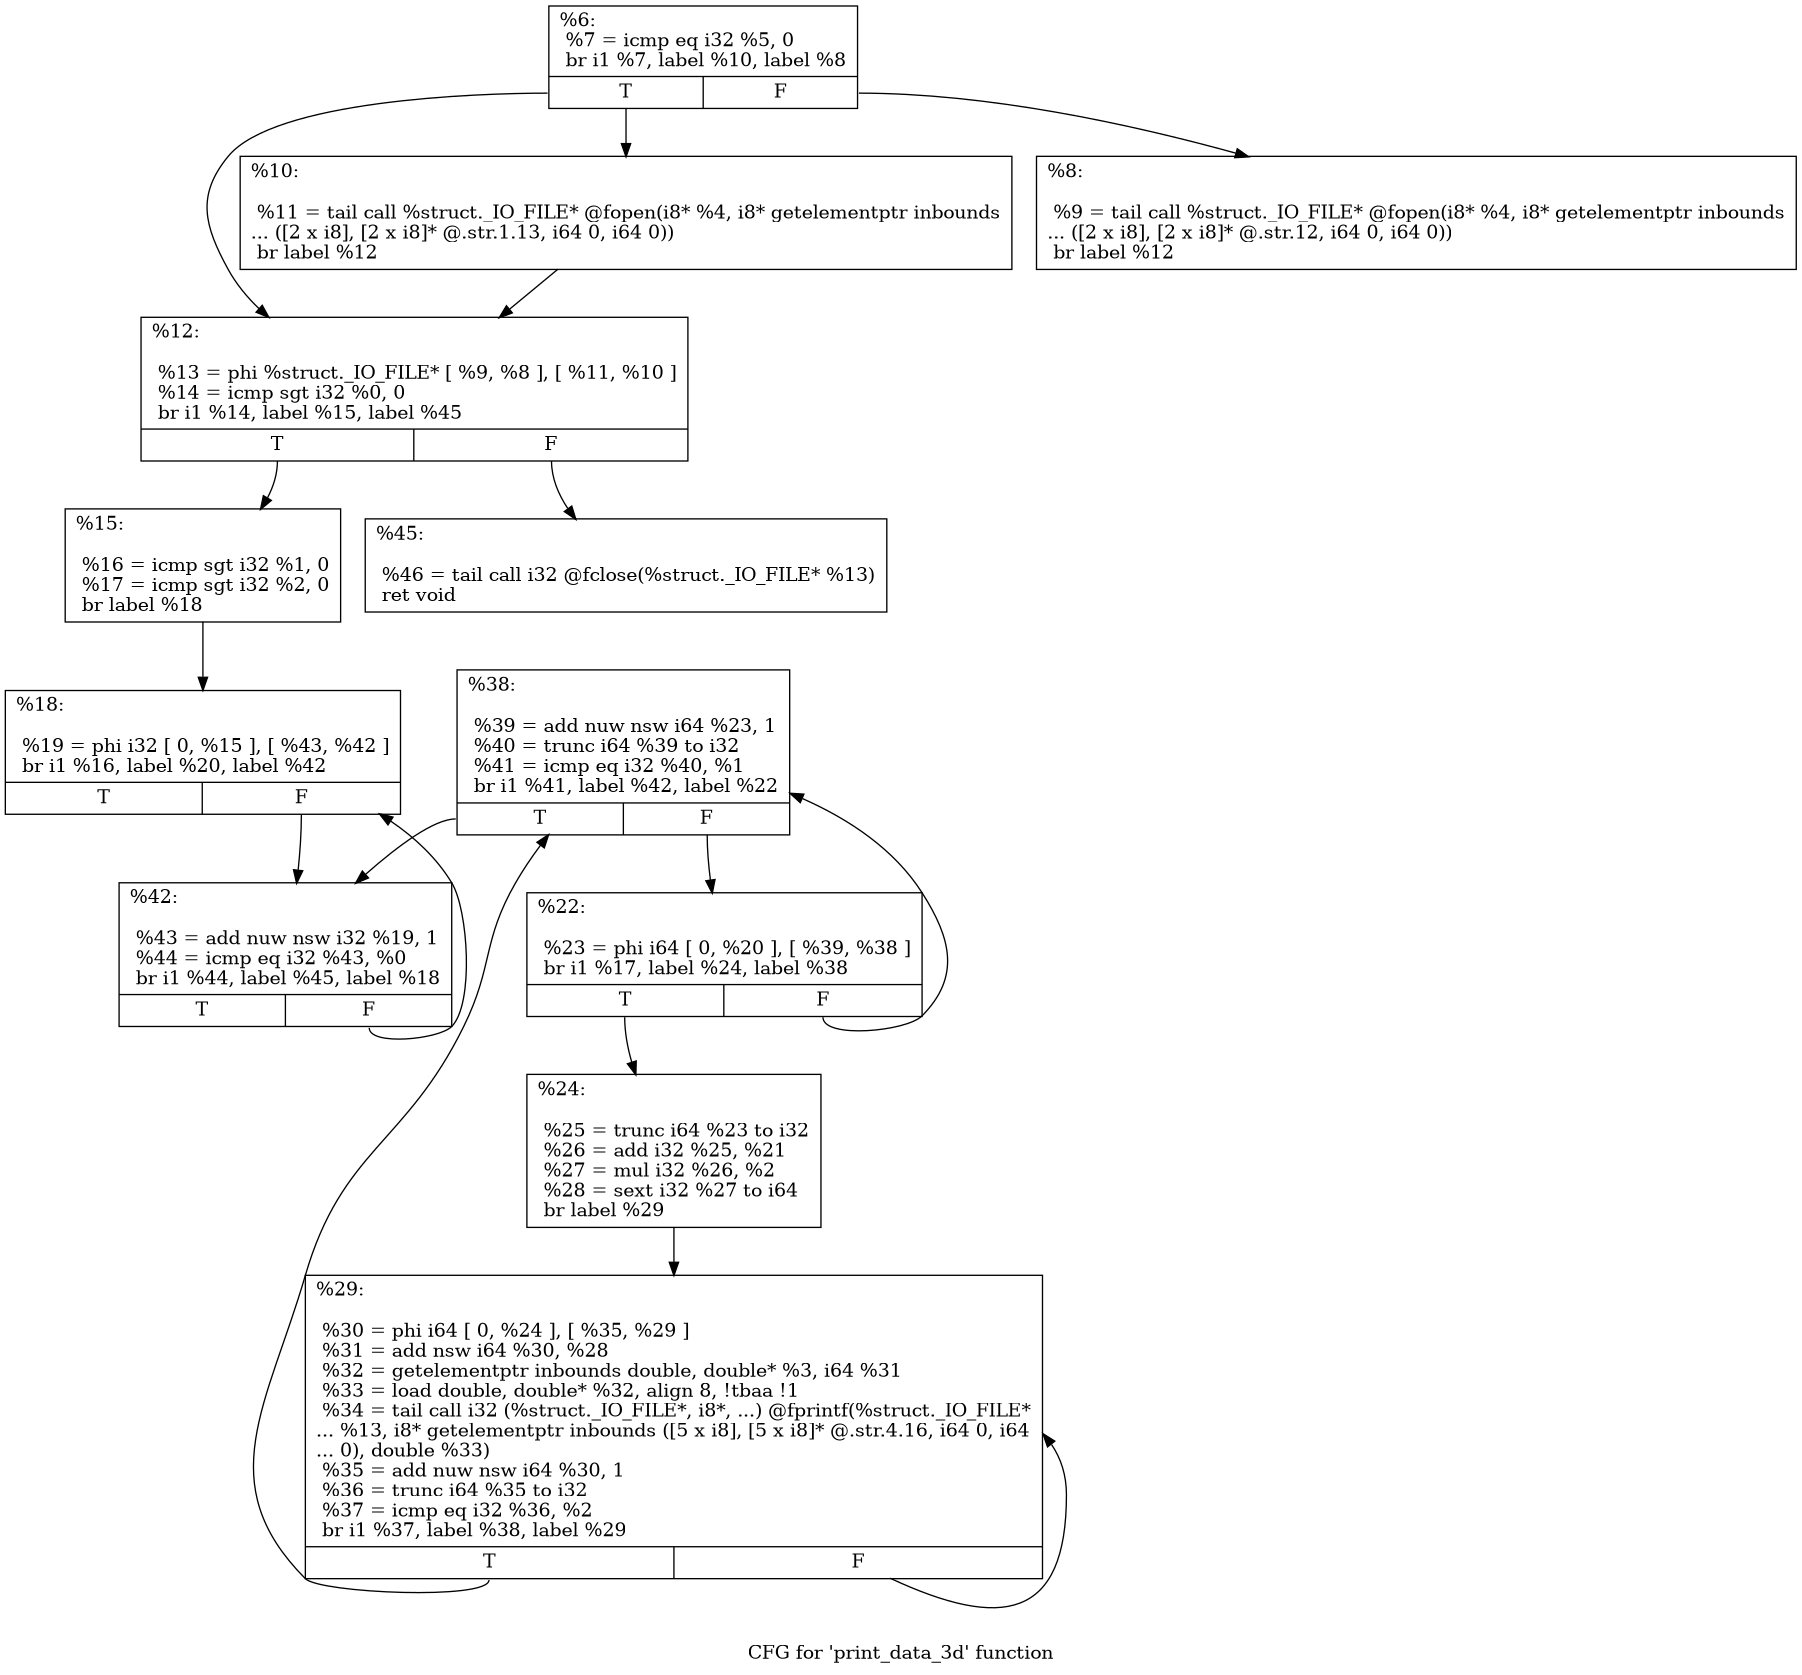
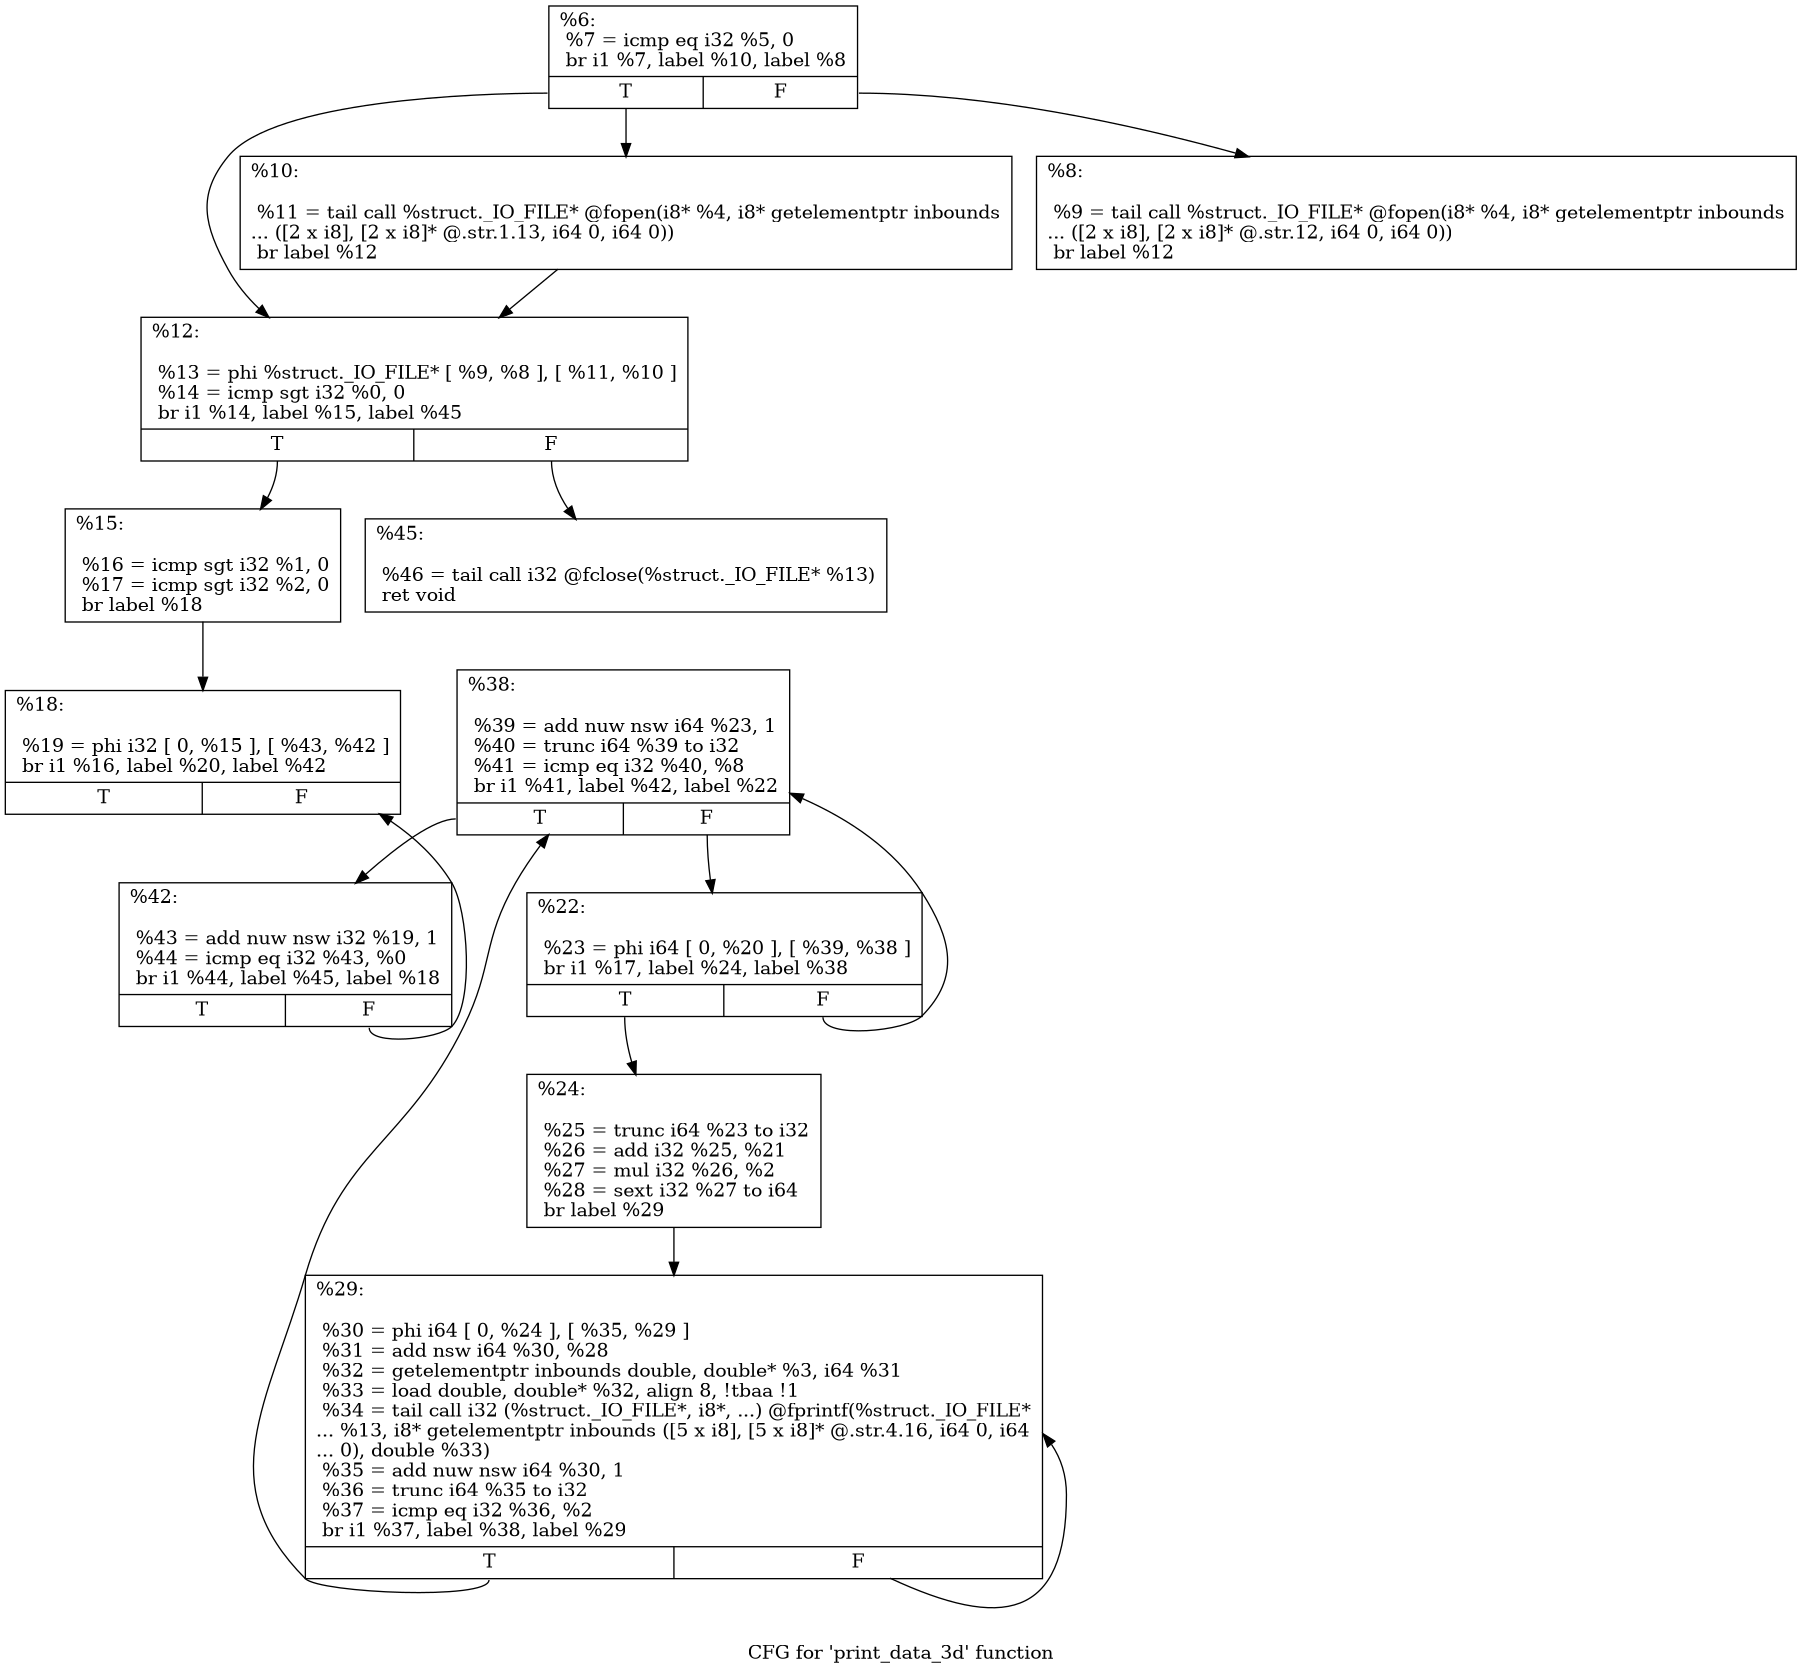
node "%38:": text "%41 = icmp eq i32 %40, %1" -> "%41 = icmp eq i32 %40, %8"
edge "%18:" -> "%42:": removed
